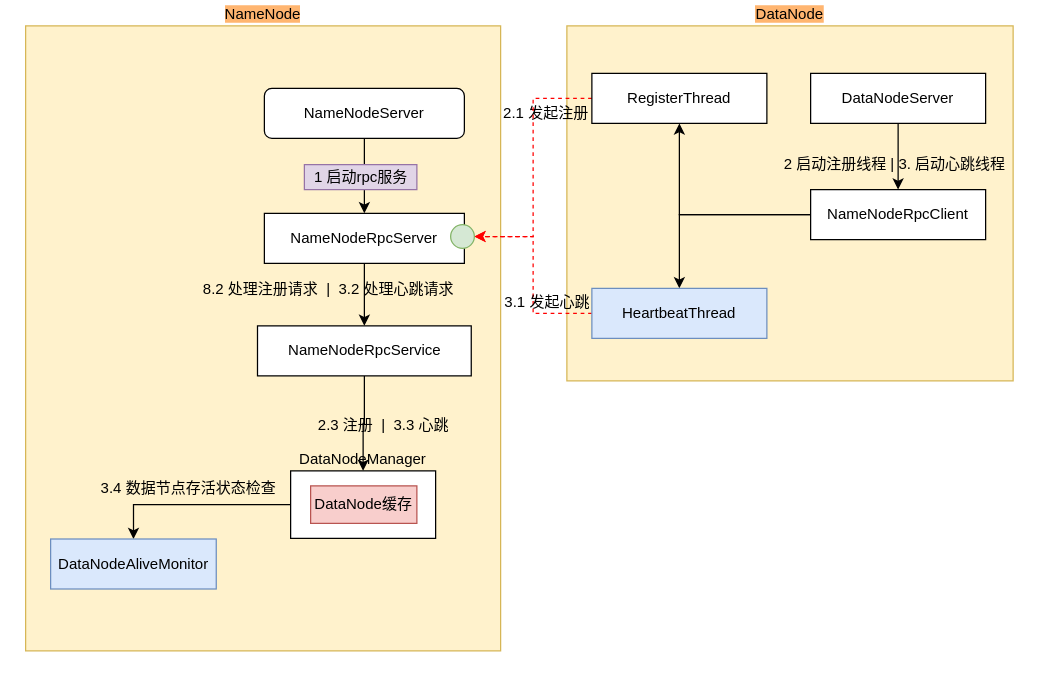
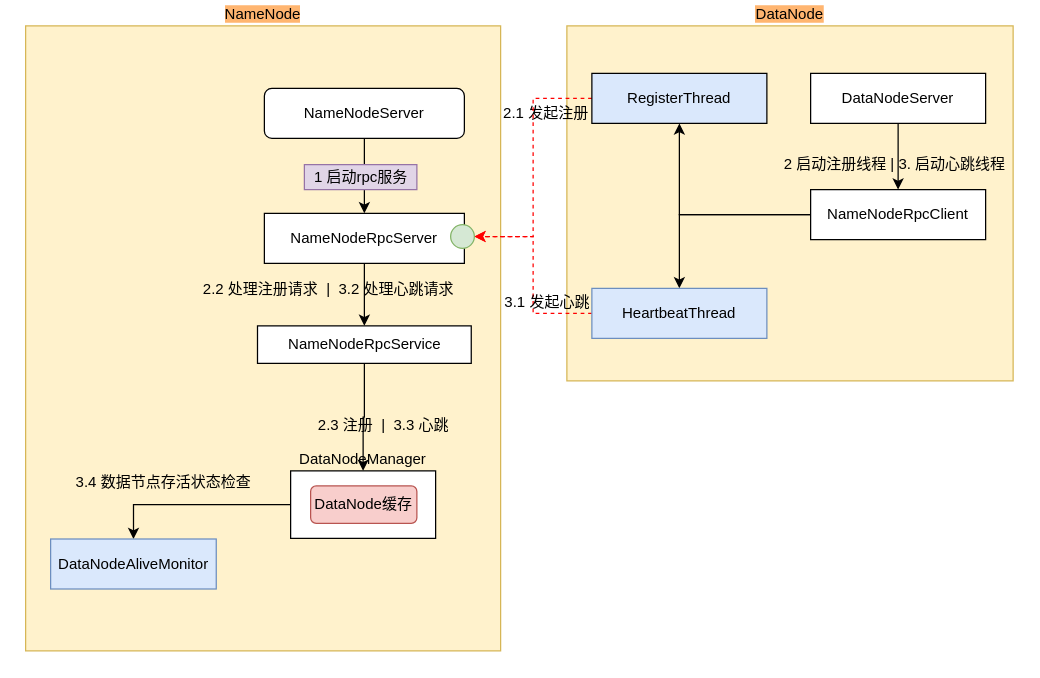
node "RegisterThread": fillcolor #ffffff -> #dae8fc
node "8.2 处理注册请求 | 3.2 处理心跳请求": label "8.2 处理注册请求 | 3.2 处理心跳请求" -> "2.2 处理注册请求 | 3.2 处理心跳请求"
node "NameNodeRpcService": size 214x50 -> 214x38
node "3.4 数据节点存活状态检查": moved (188, 488) -> (163, 482)
node "DataNode缓存": shape rectangle -> rounded rectangle
